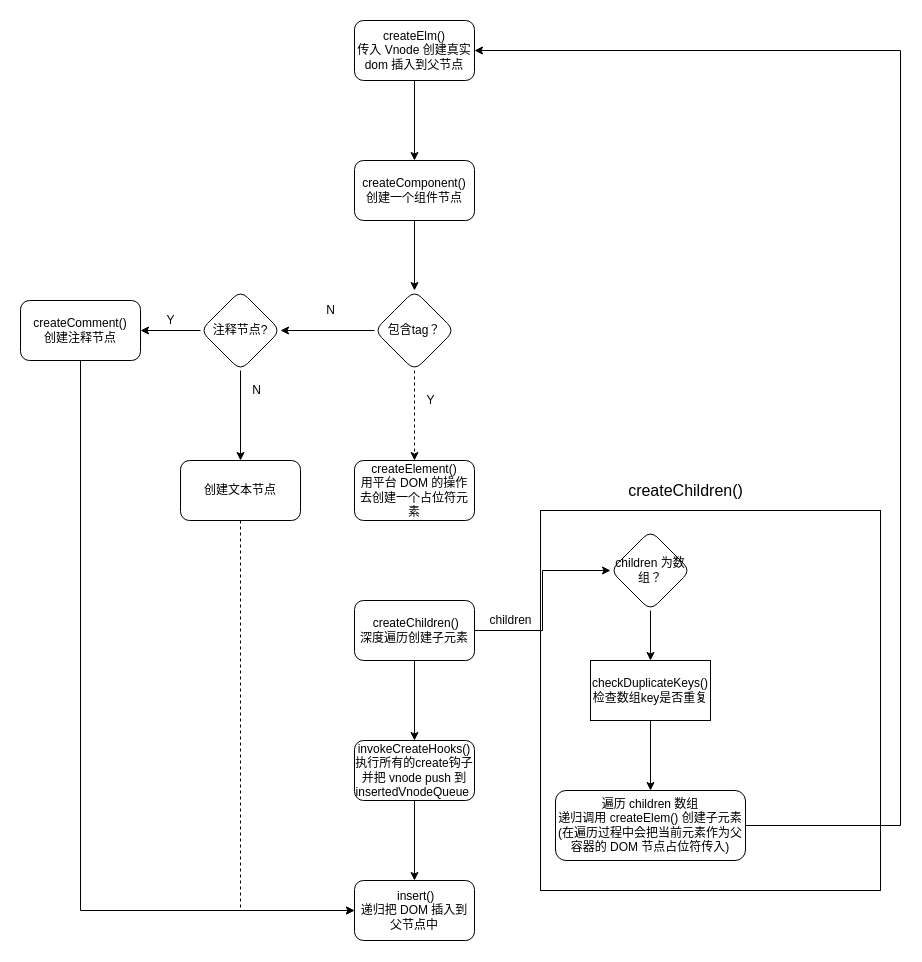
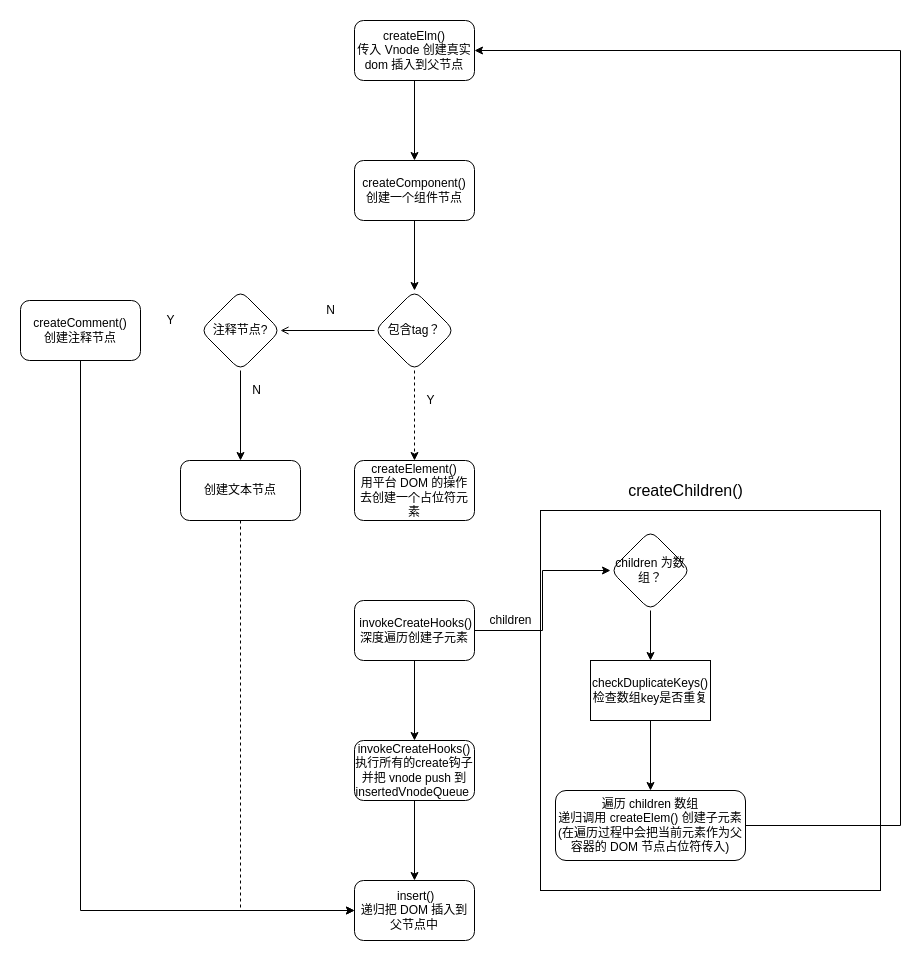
edge "注释节点?" -> "createComment() 创建注释节点": removed
edge "包含tag？" -> "注释节点?": arrowhead classic -> open
node "createChildren() 深度遍历创建子元素": label "createChildren() 深度遍历创建子元素" -> "invokeCreateHooks() 深度遍历创建子元素"
